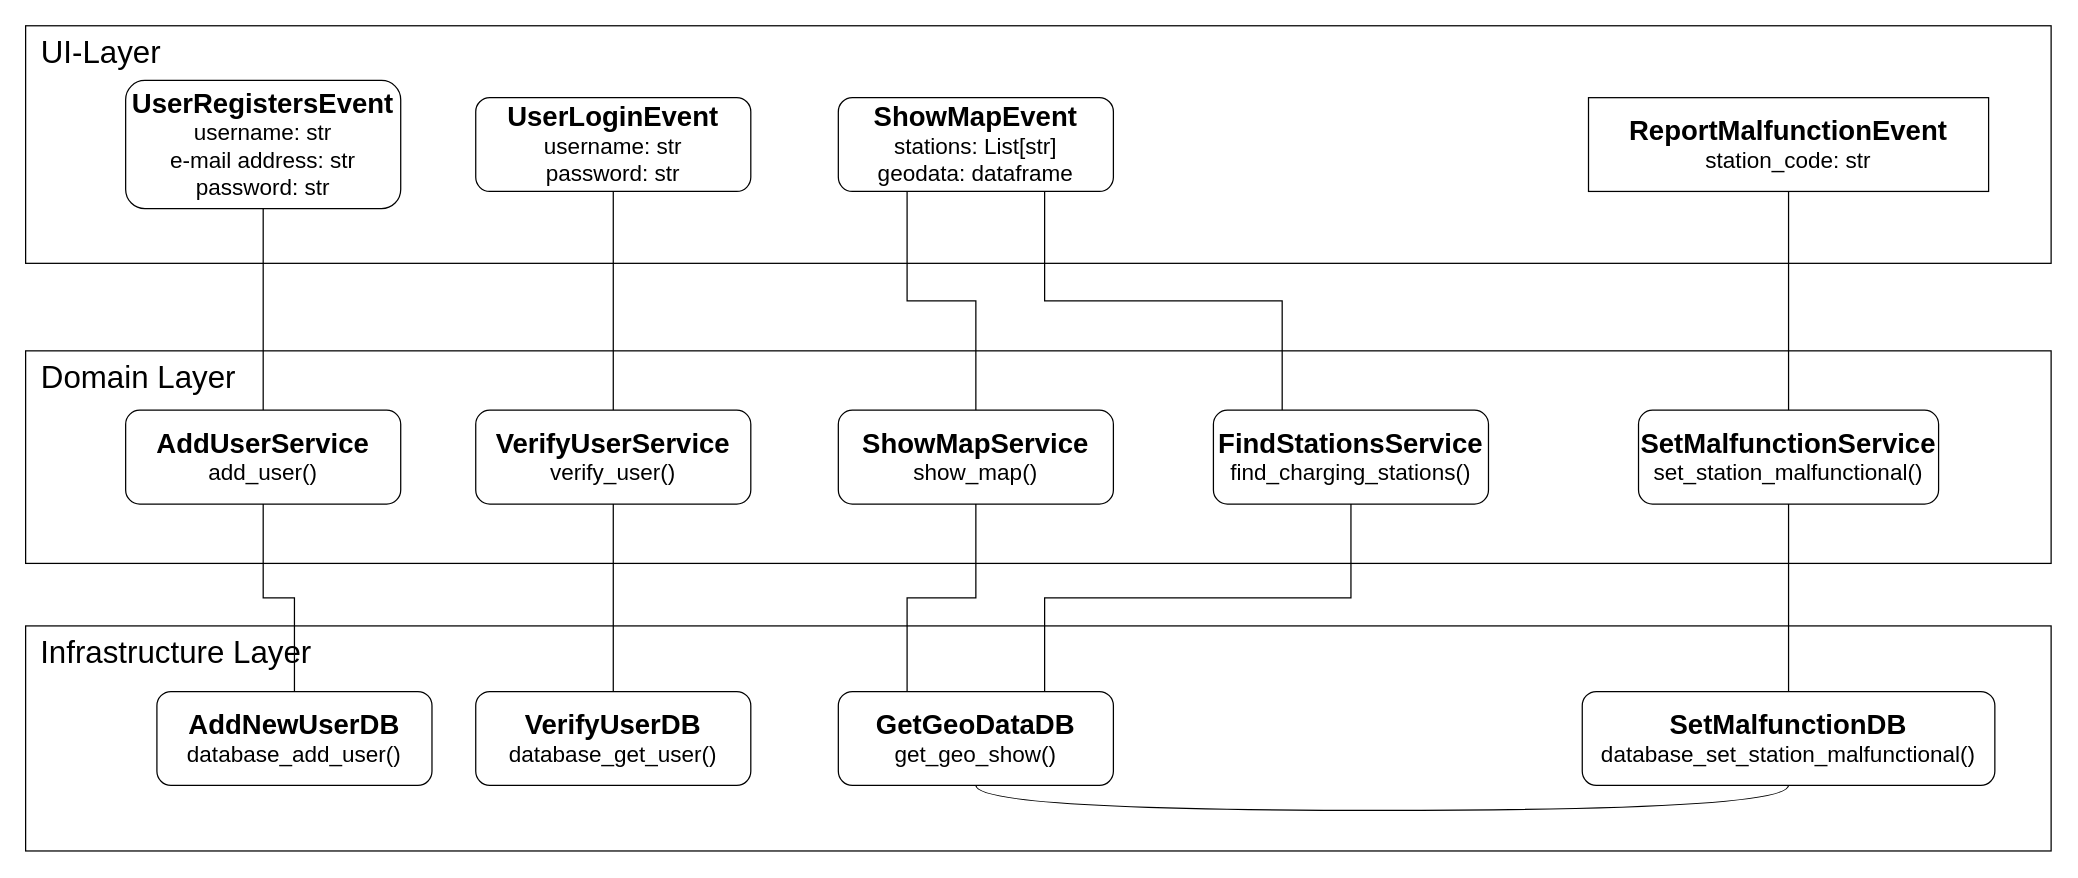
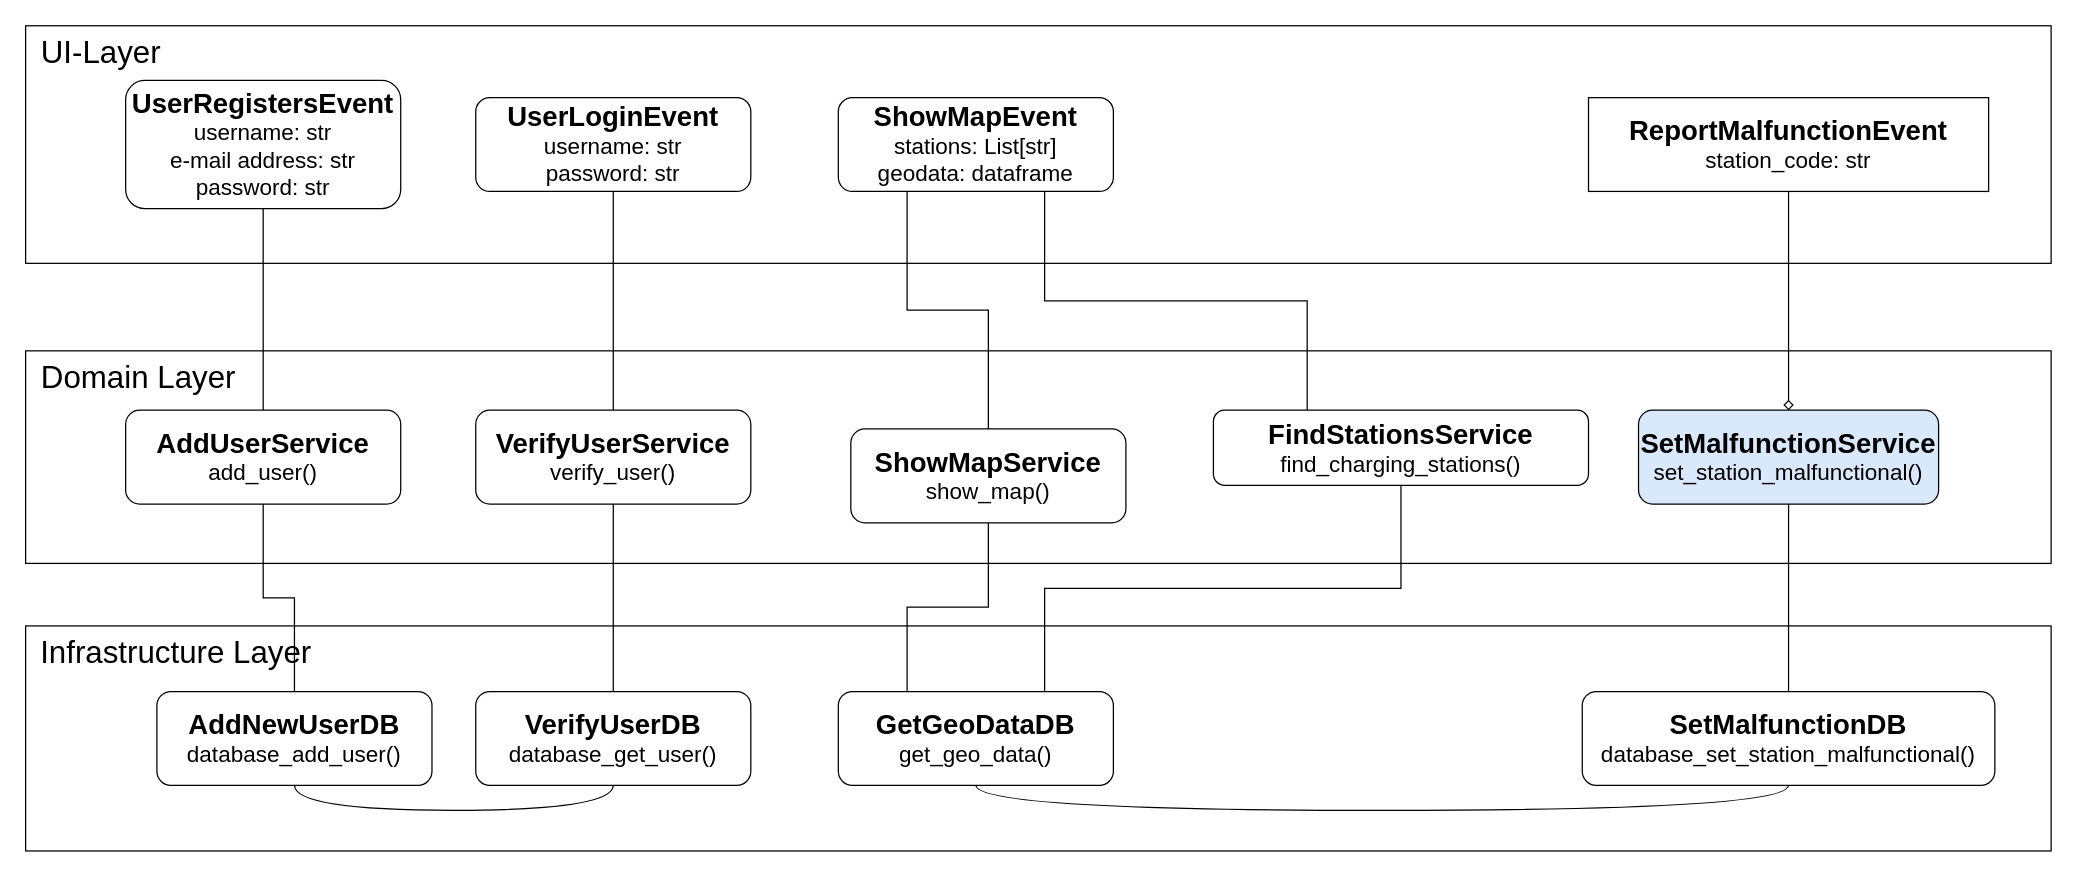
edge "ReportMalfunctionEvent station_code: str" -- "SetMalfunctionService set_station_malfunctional()": arrowhead none -> diamond
node "ShowMapService show_map()": moved (976, 457) -> (988, 476)
node "FindStationsService find_charging_stations()": size 275x94 -> 375x75
node "SetMalfunctionService set_station_malfunctional()": fillcolor #ffffff -> #dae8fc
node "GetGeoDataDB get_geo_show()": label "GetGeoDataDB get_geo_show()" -> "GetGeoDataDB get_geo_data()"
edge "AddNewUserDB database_add_user()" -- "VerifyUserDB database_get_user()": added
